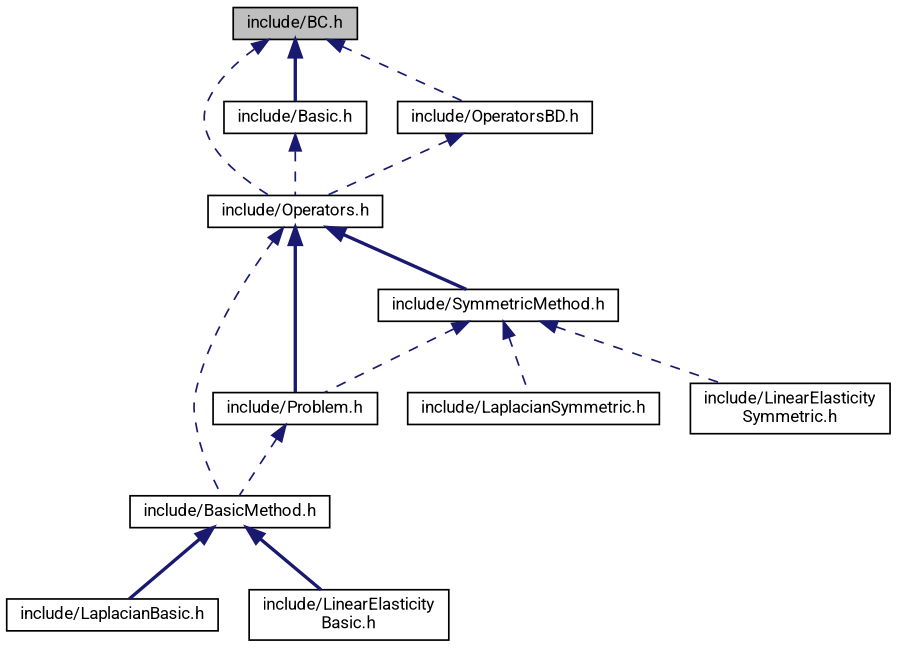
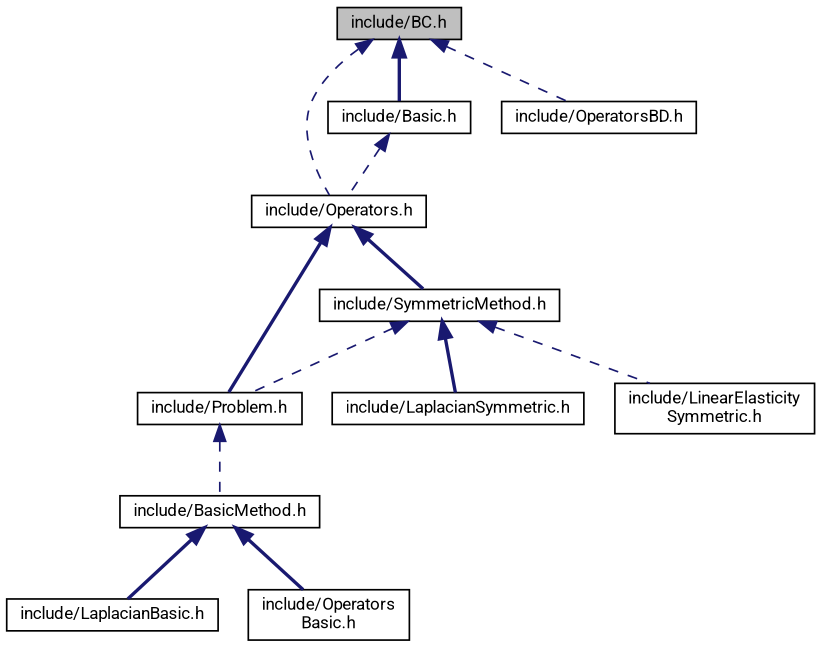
edge "include/Operators.h" -> "include/OperatorsBD.h": removed
edge "include/BasicMethod.h" -> "include/Operators.h": removed
edge "include/LaplacianSymmetric.h" -> "include/SymmetricMethod.h": style dashed -> bold
node "include/LinearElasticity Basic.h": label "include/LinearElasticity Basic.h" -> "include/Operators Basic.h"
